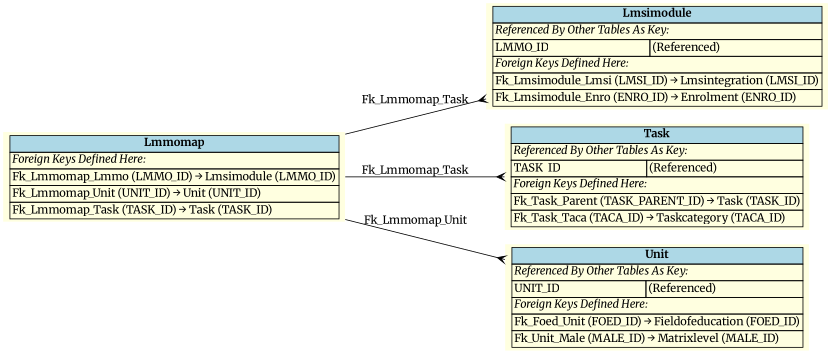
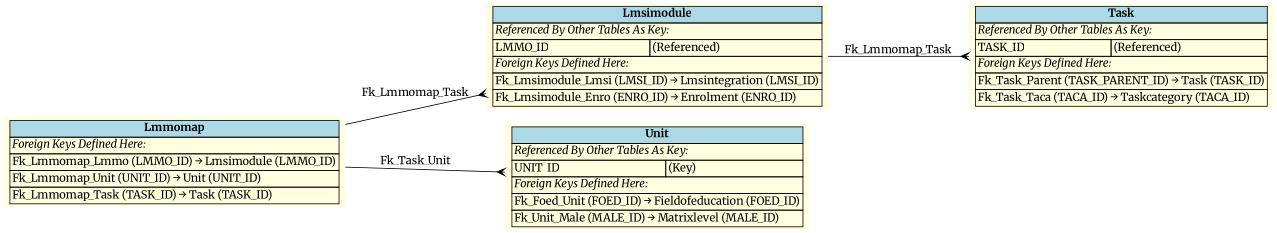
edge "Lmmomap" -- "Task": now "Lmsimodule" -- "Task"
edge "Lmmomap" -- "Unit": label " Fk_Lmmomap_Unit " -> " Fk_Task_Unit "
node "Unit": text "(Referenced)" -> "(Key)"
